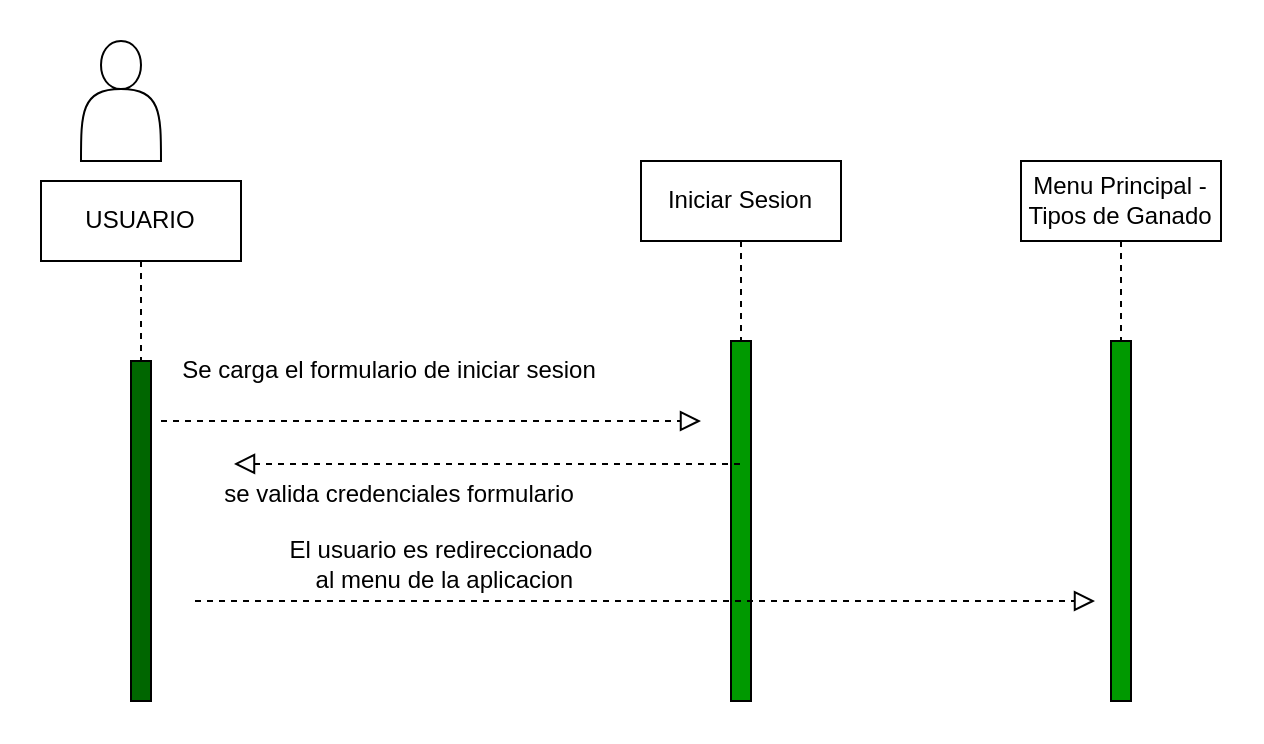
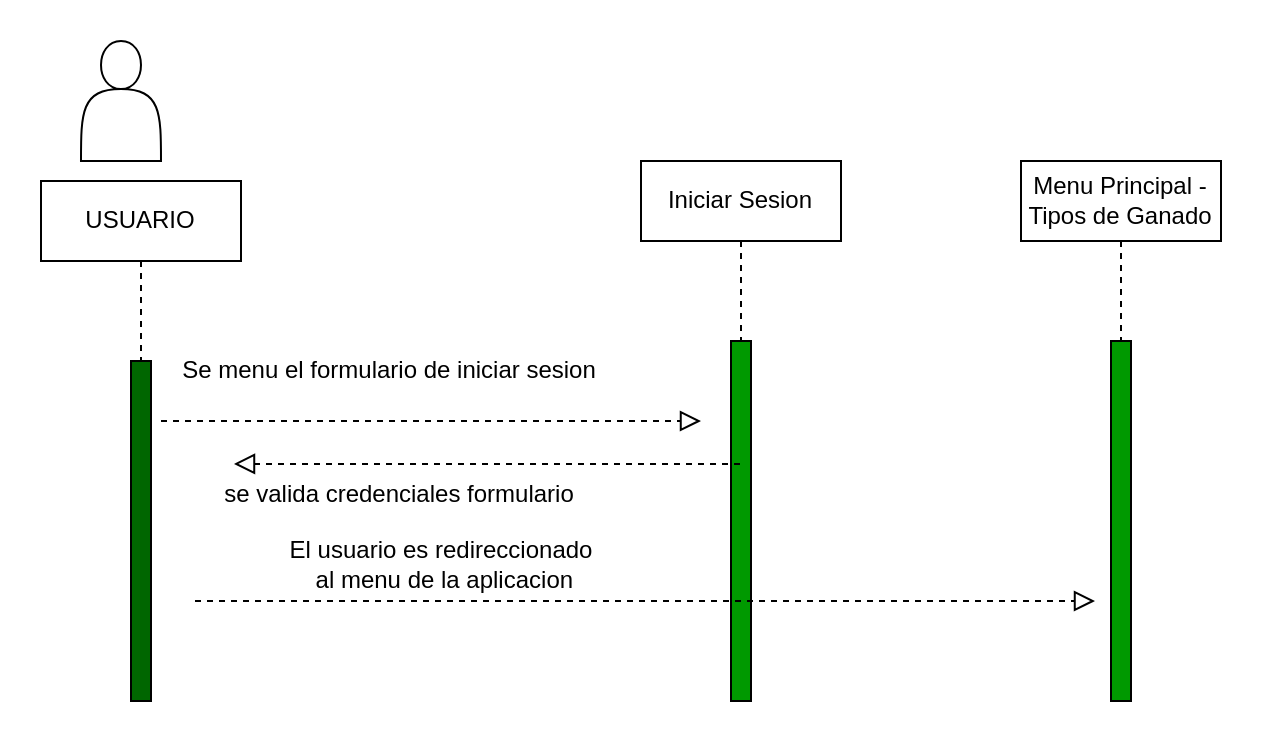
node "Se carga el formulario de iniciar sesion": label "Se carga el formulario de iniciar sesion" -> "Se menu el formulario de iniciar sesion"
